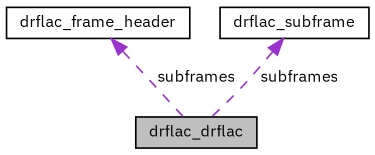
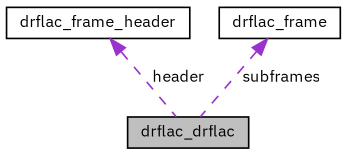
node "drflac_subframe": label "drflac_subframe" -> "drflac_frame"
edge "drflac_drflac" -> "drflac_frame_header": label " subframes" -> " header"
